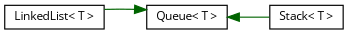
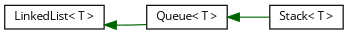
edge "LinkedList< T >" -> "Queue< T >": reversed
